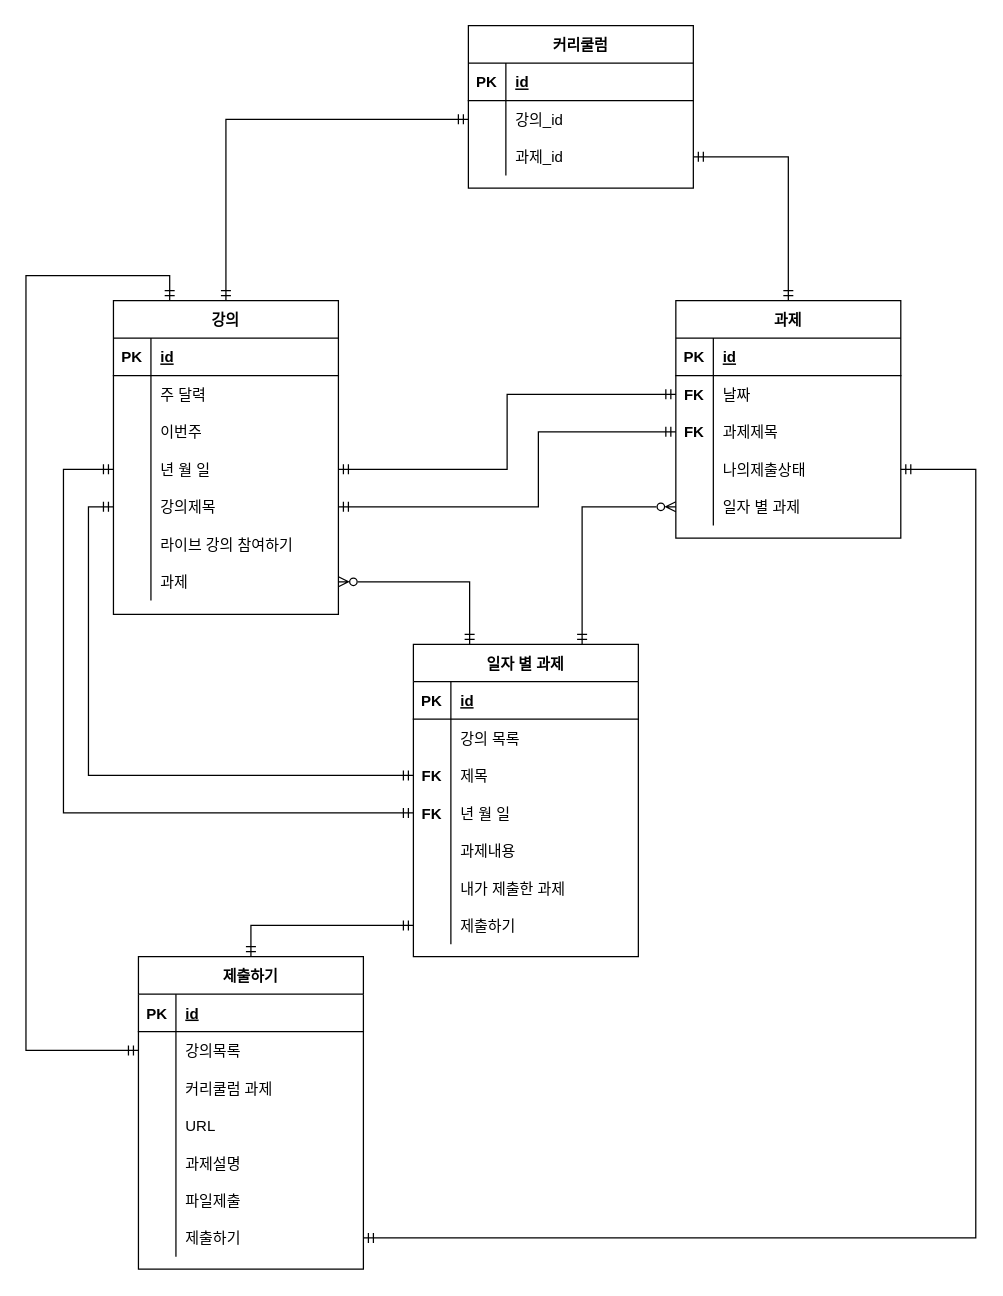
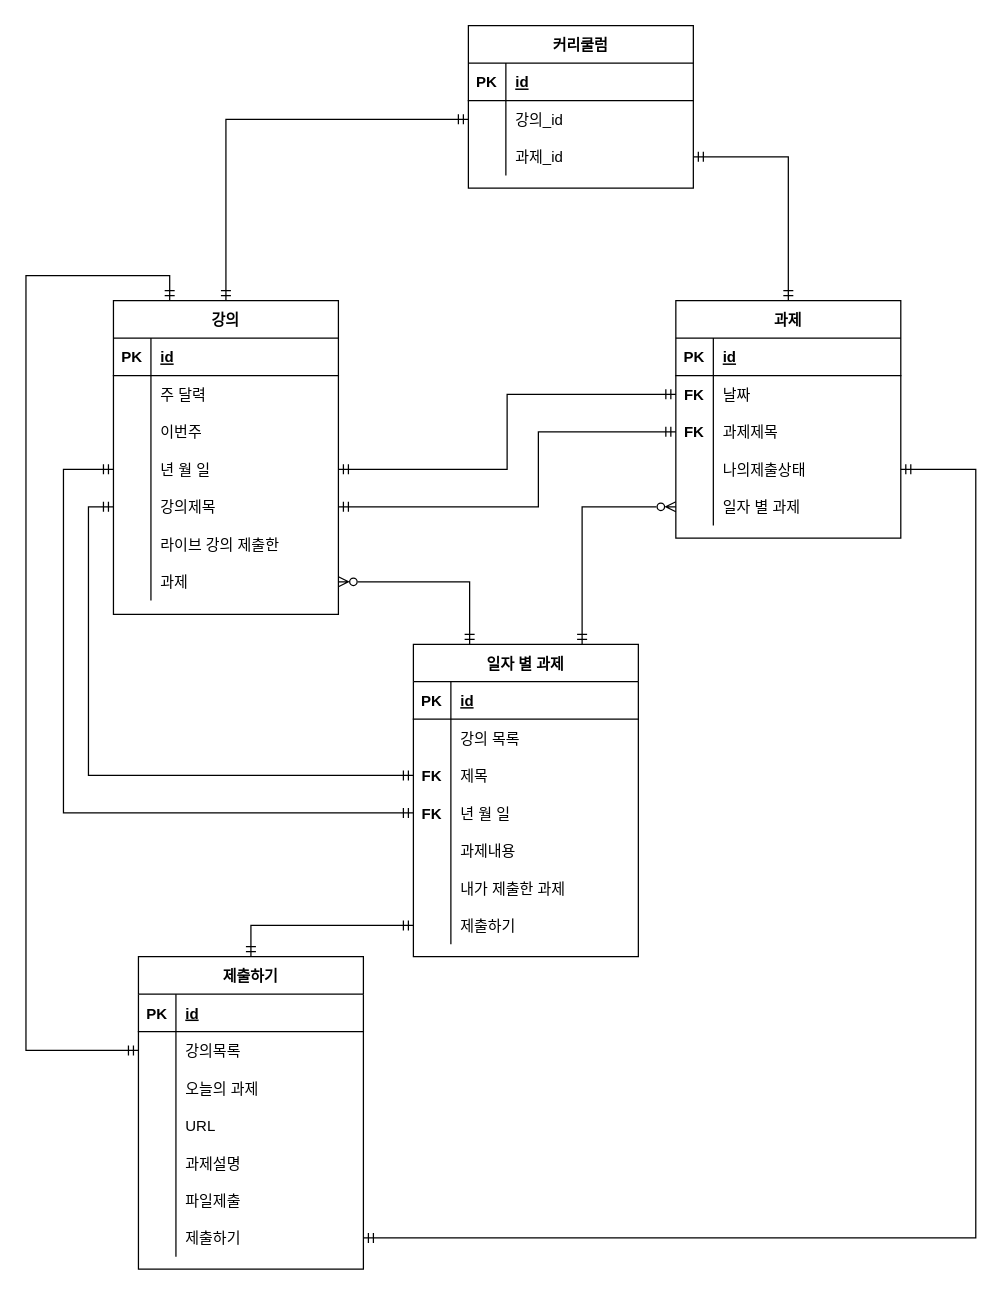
node "라이브 강의 참여하기": label "라이브 강의 참여하기" -> "라이브 강의 제출한"
node "커리쿨럼 과제": label "커리쿨럼 과제" -> "오늘의 과제"
